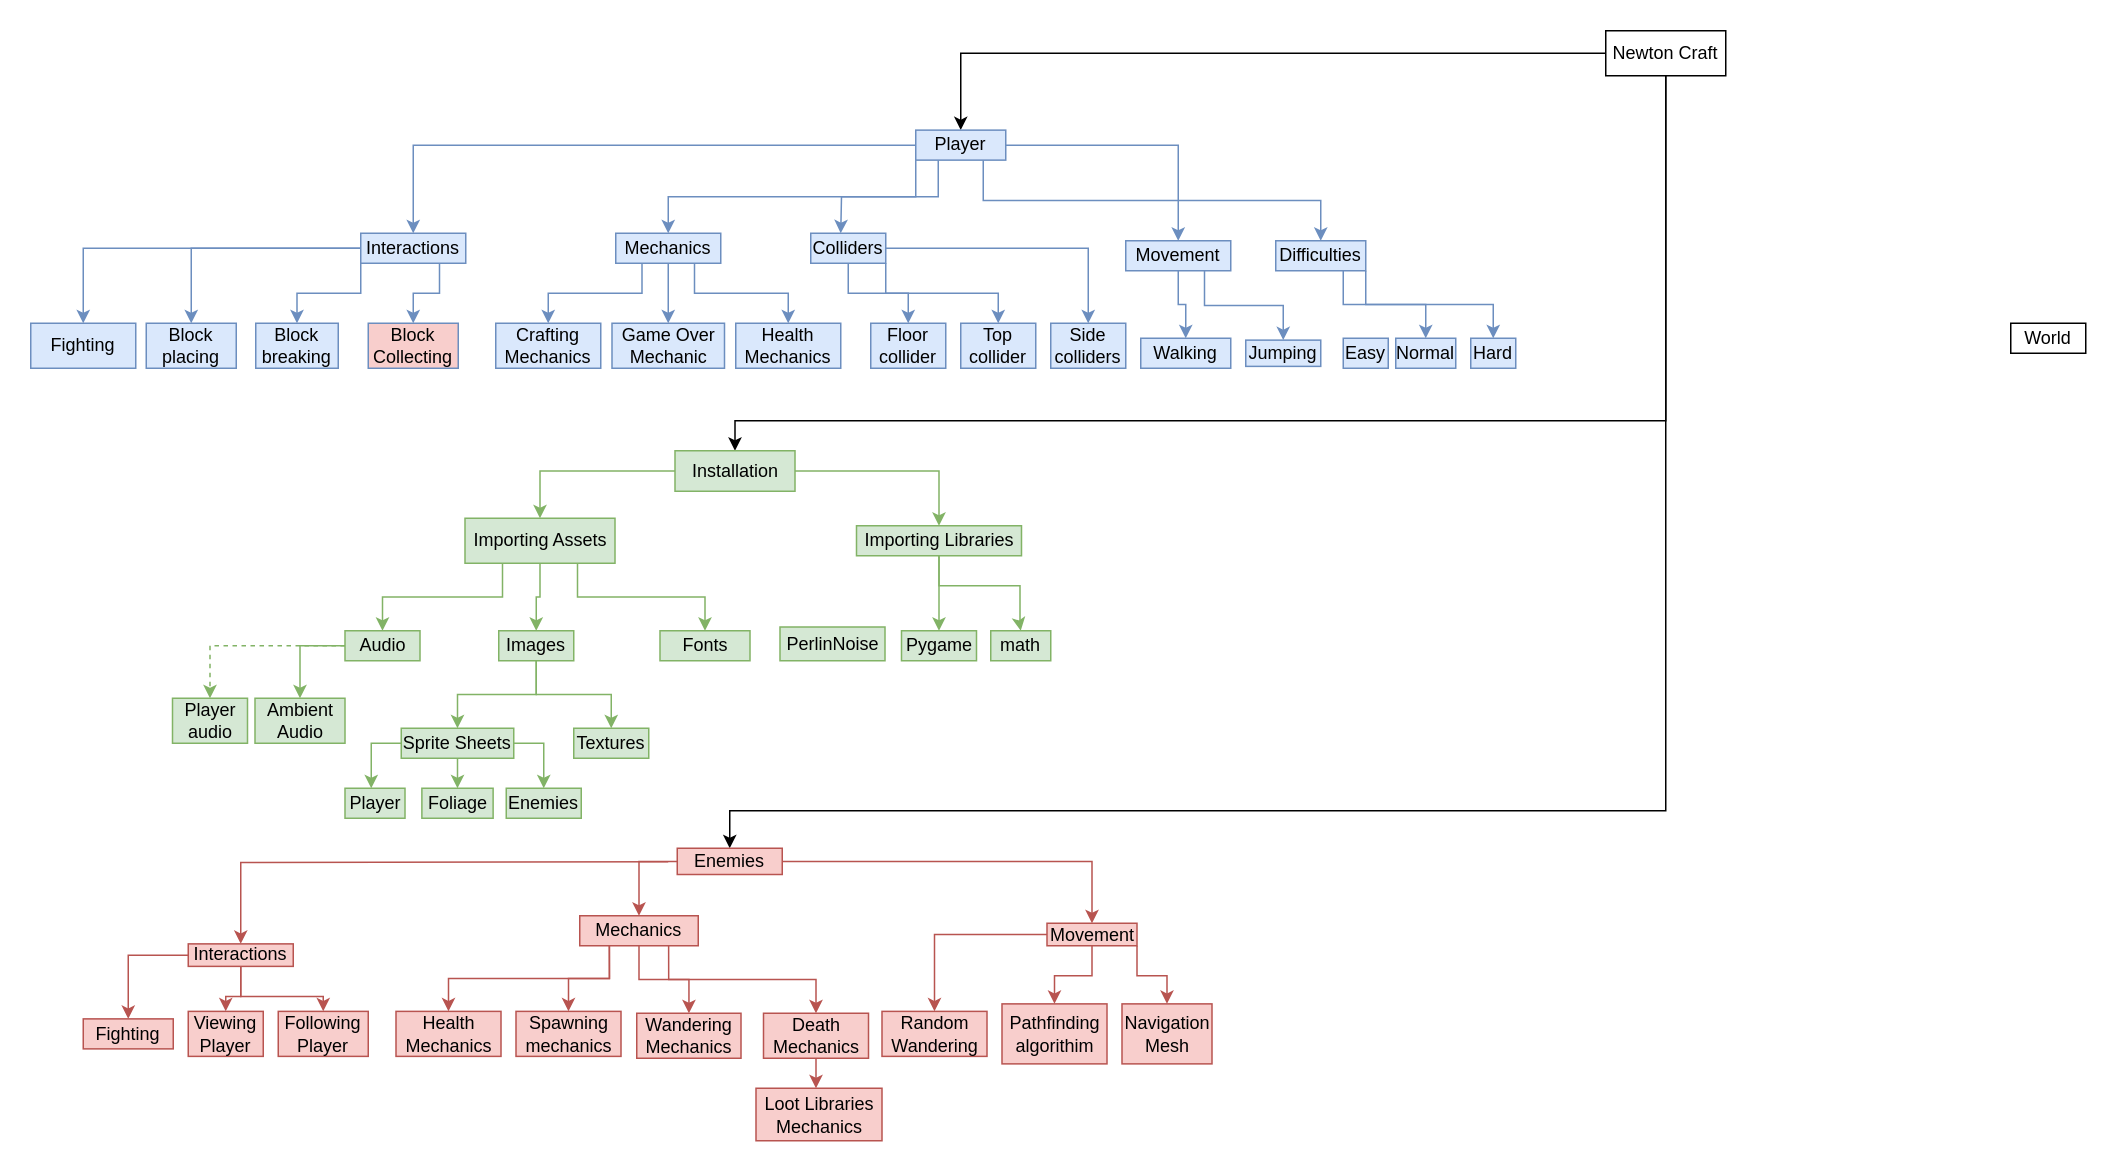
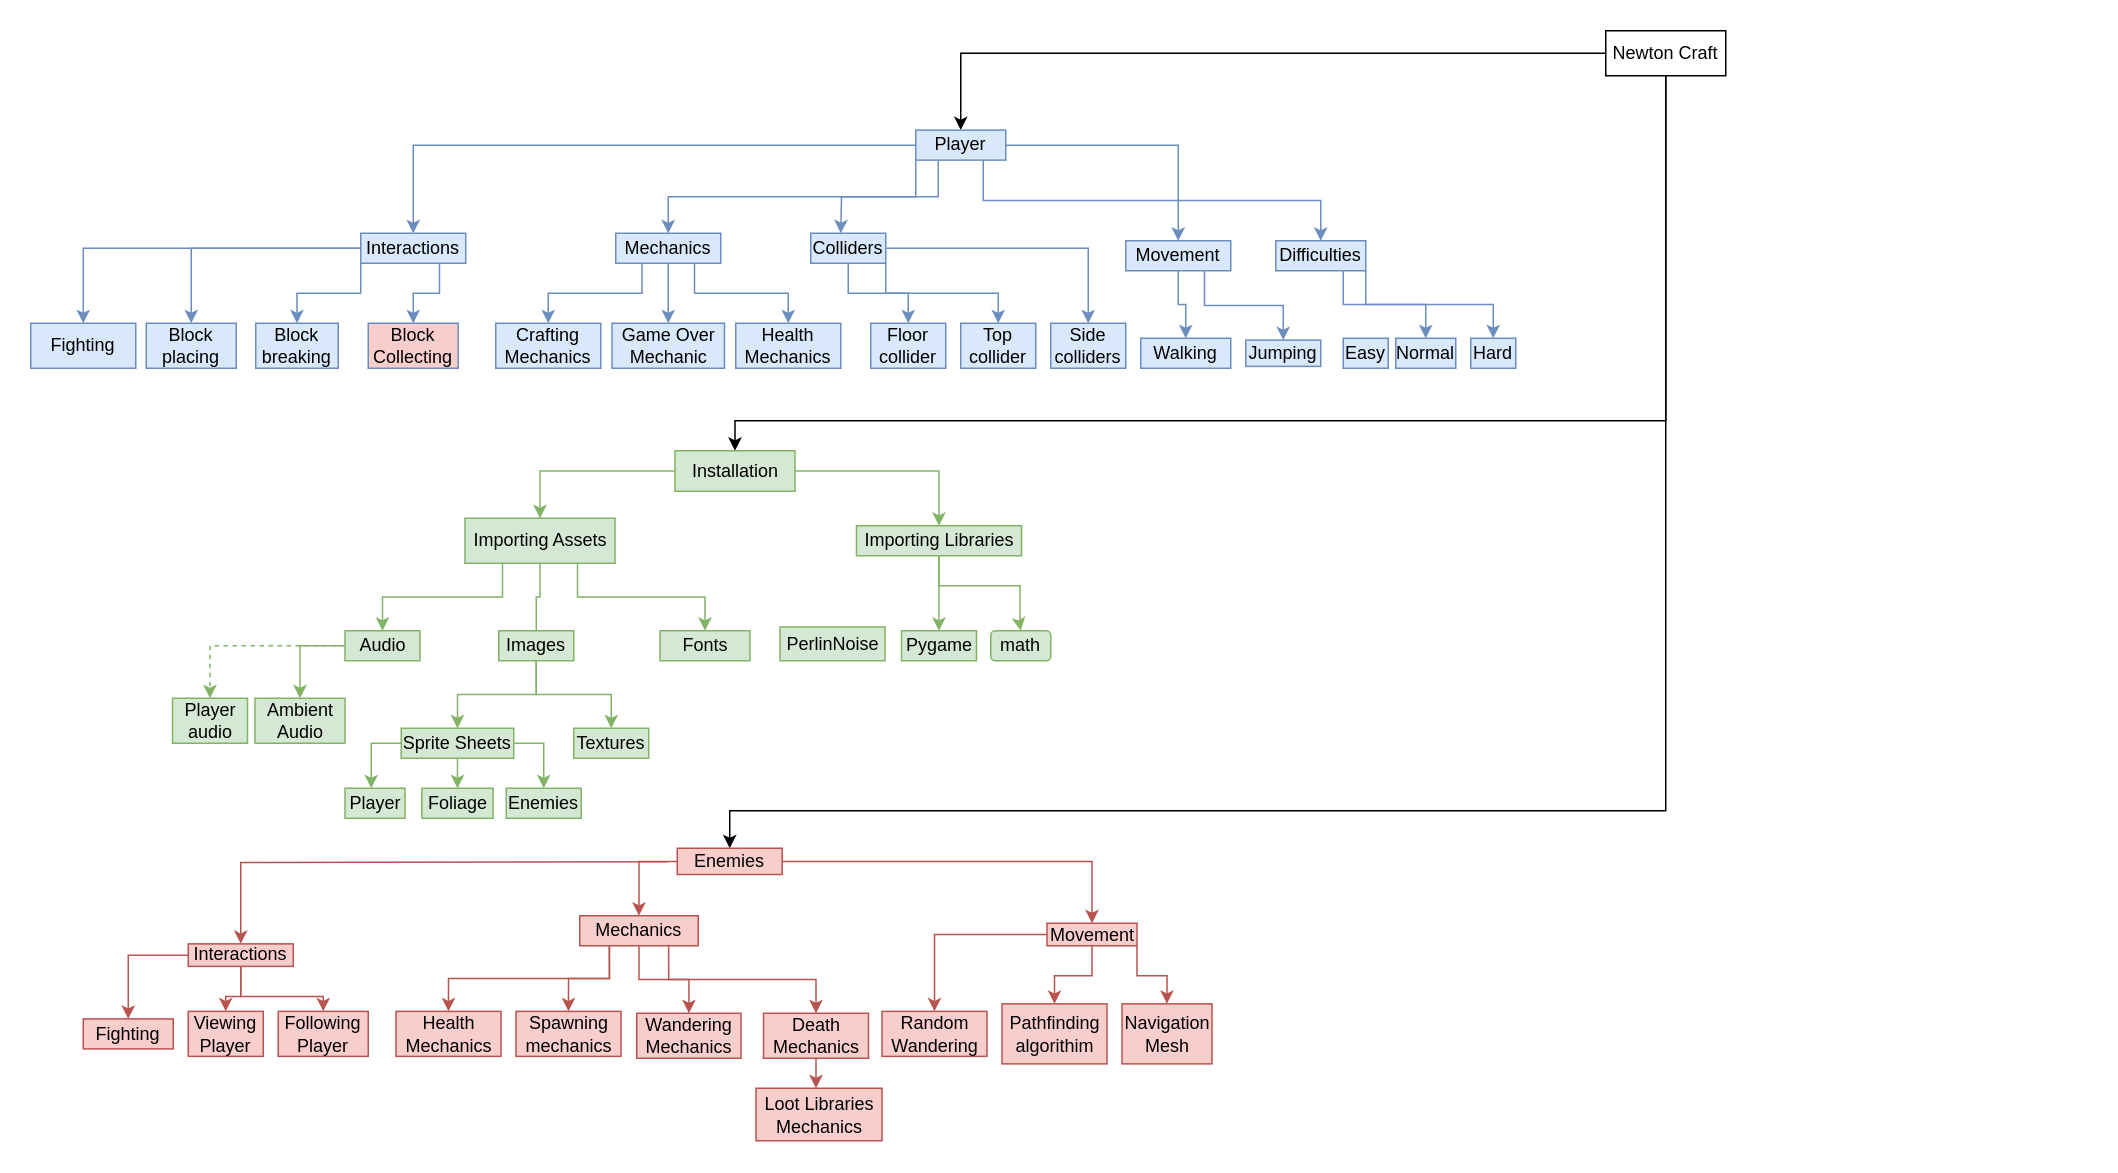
node "World": removed
edge "Importing Assets" -> "Images": arrowhead classic -> none
node "math": shape rectangle -> rounded rectangle
